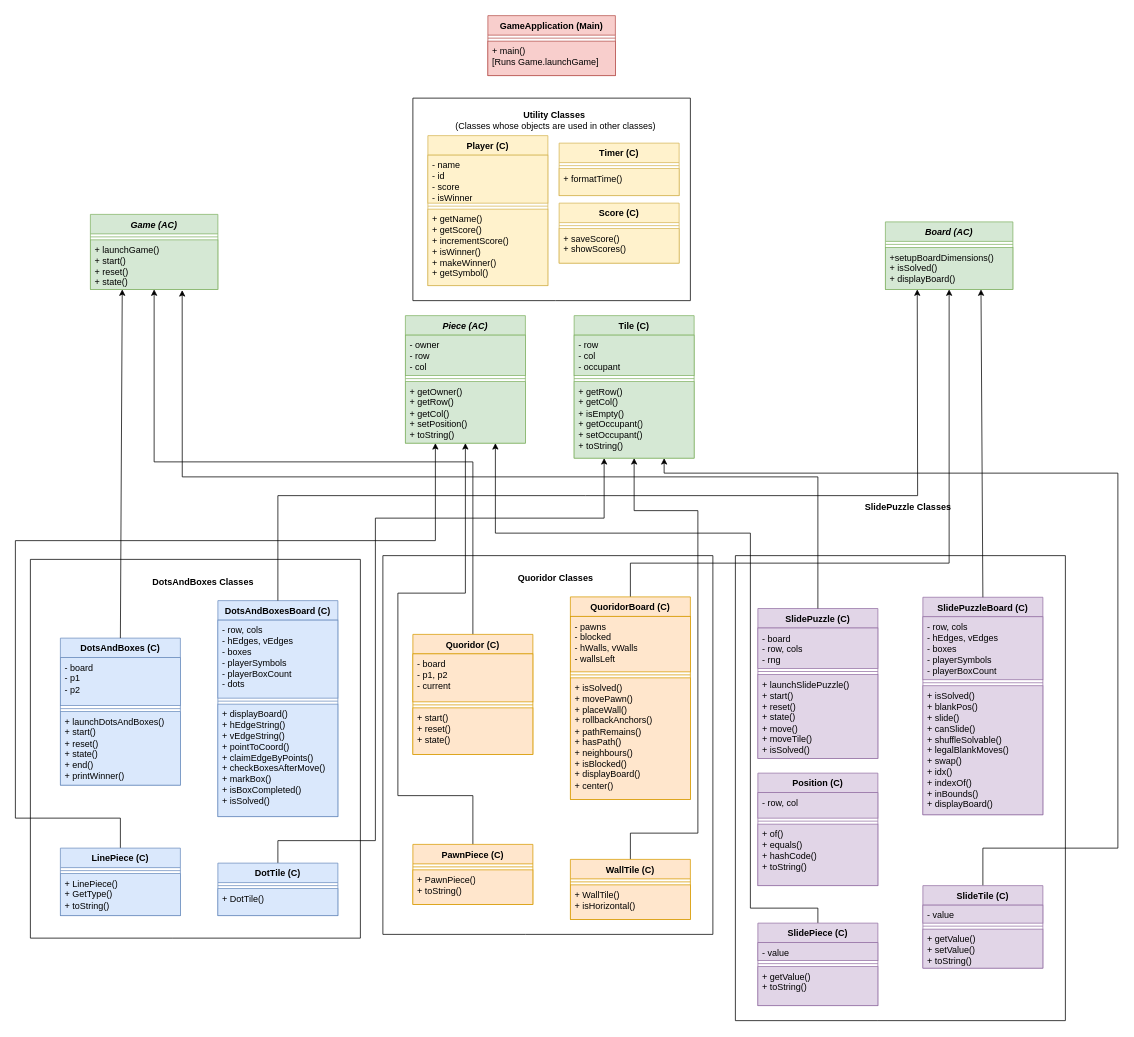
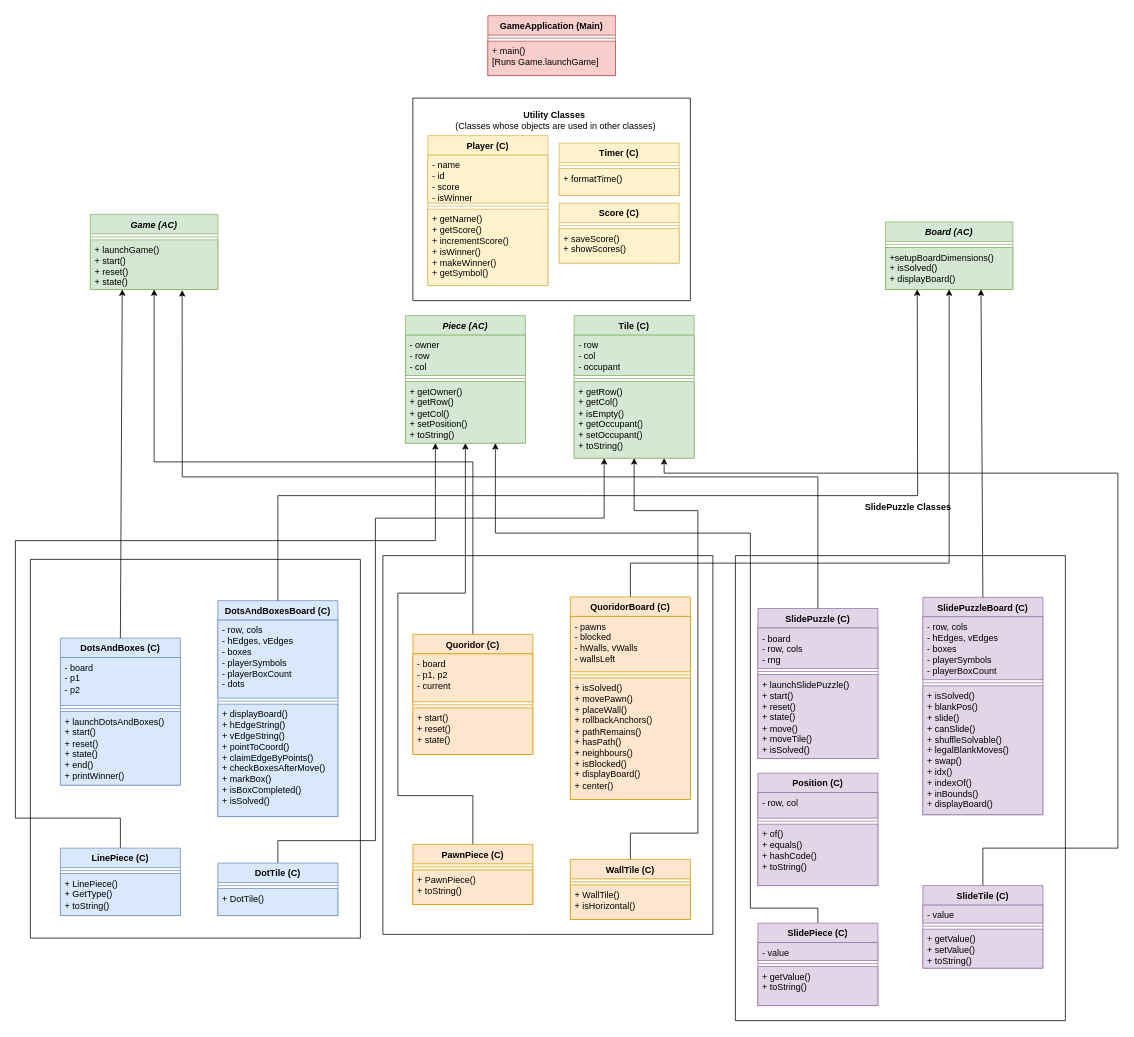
node "Quoridor Classes": removed
node "DotsAndBoxes Classes": removed
